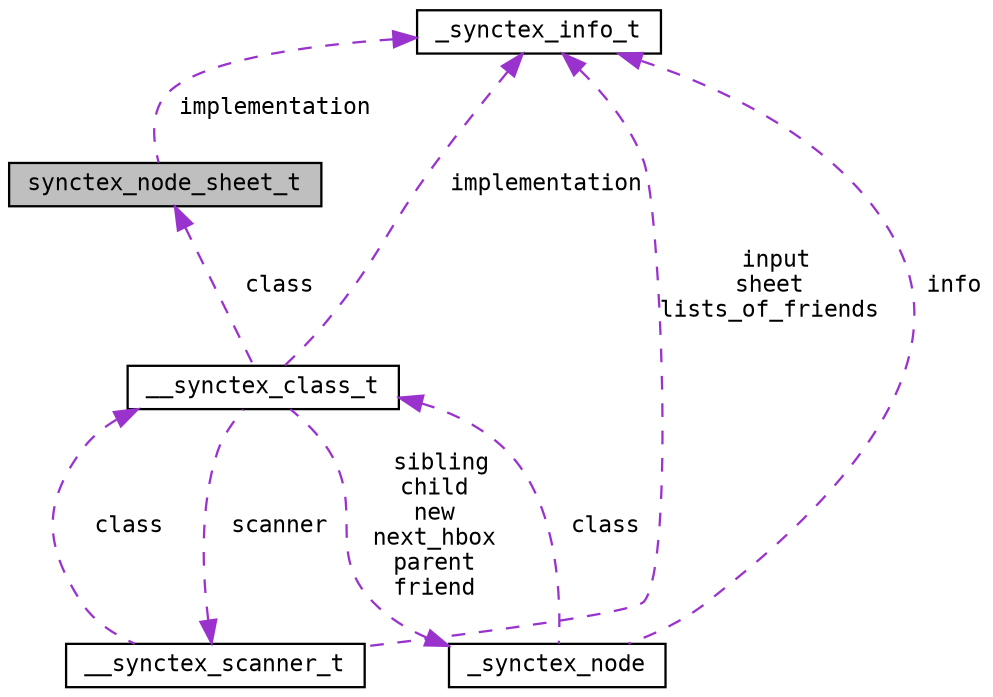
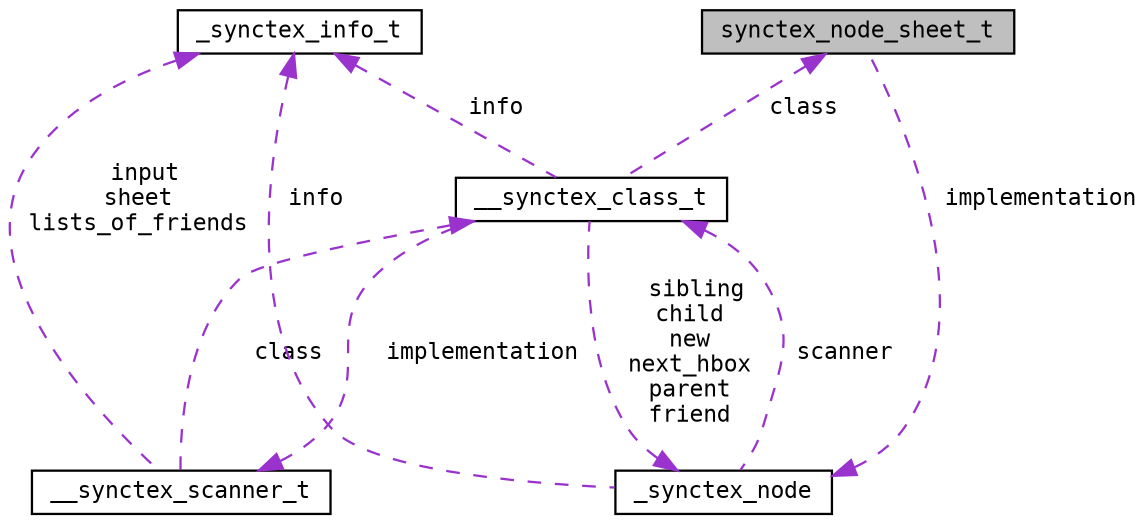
edge "synctex_node_sheet_t" -> "_synctex_info_t": now "synctex_node_sheet_t" -> "_synctex_node"
edge "__synctex_class_t" -> "_synctex_info_t": label " implementation" -> " info"
edge "__synctex_class_t" -> "__synctex_scanner_t": label " scanner" -> " implementation"
edge "_synctex_node" -> "__synctex_class_t": label " class" -> " scanner"
